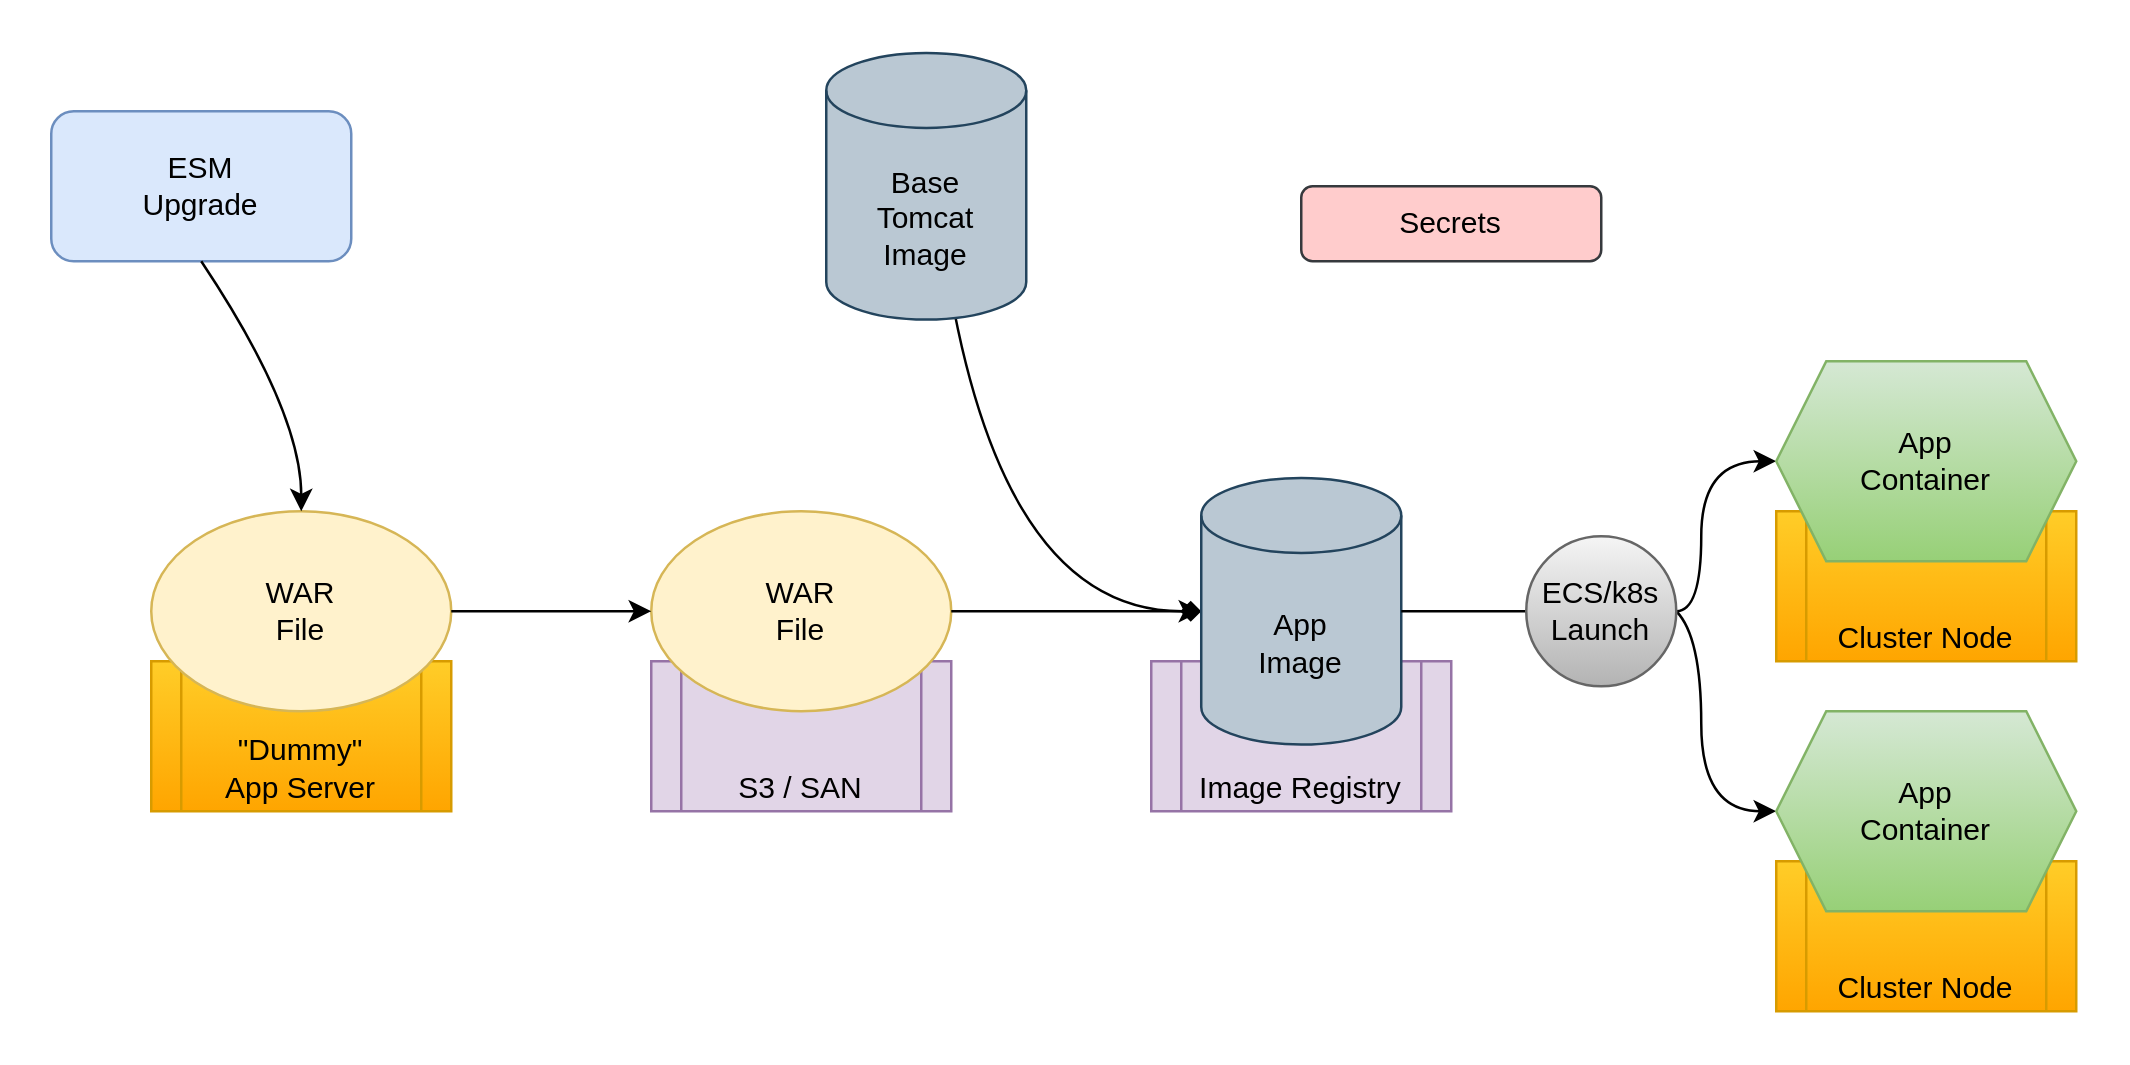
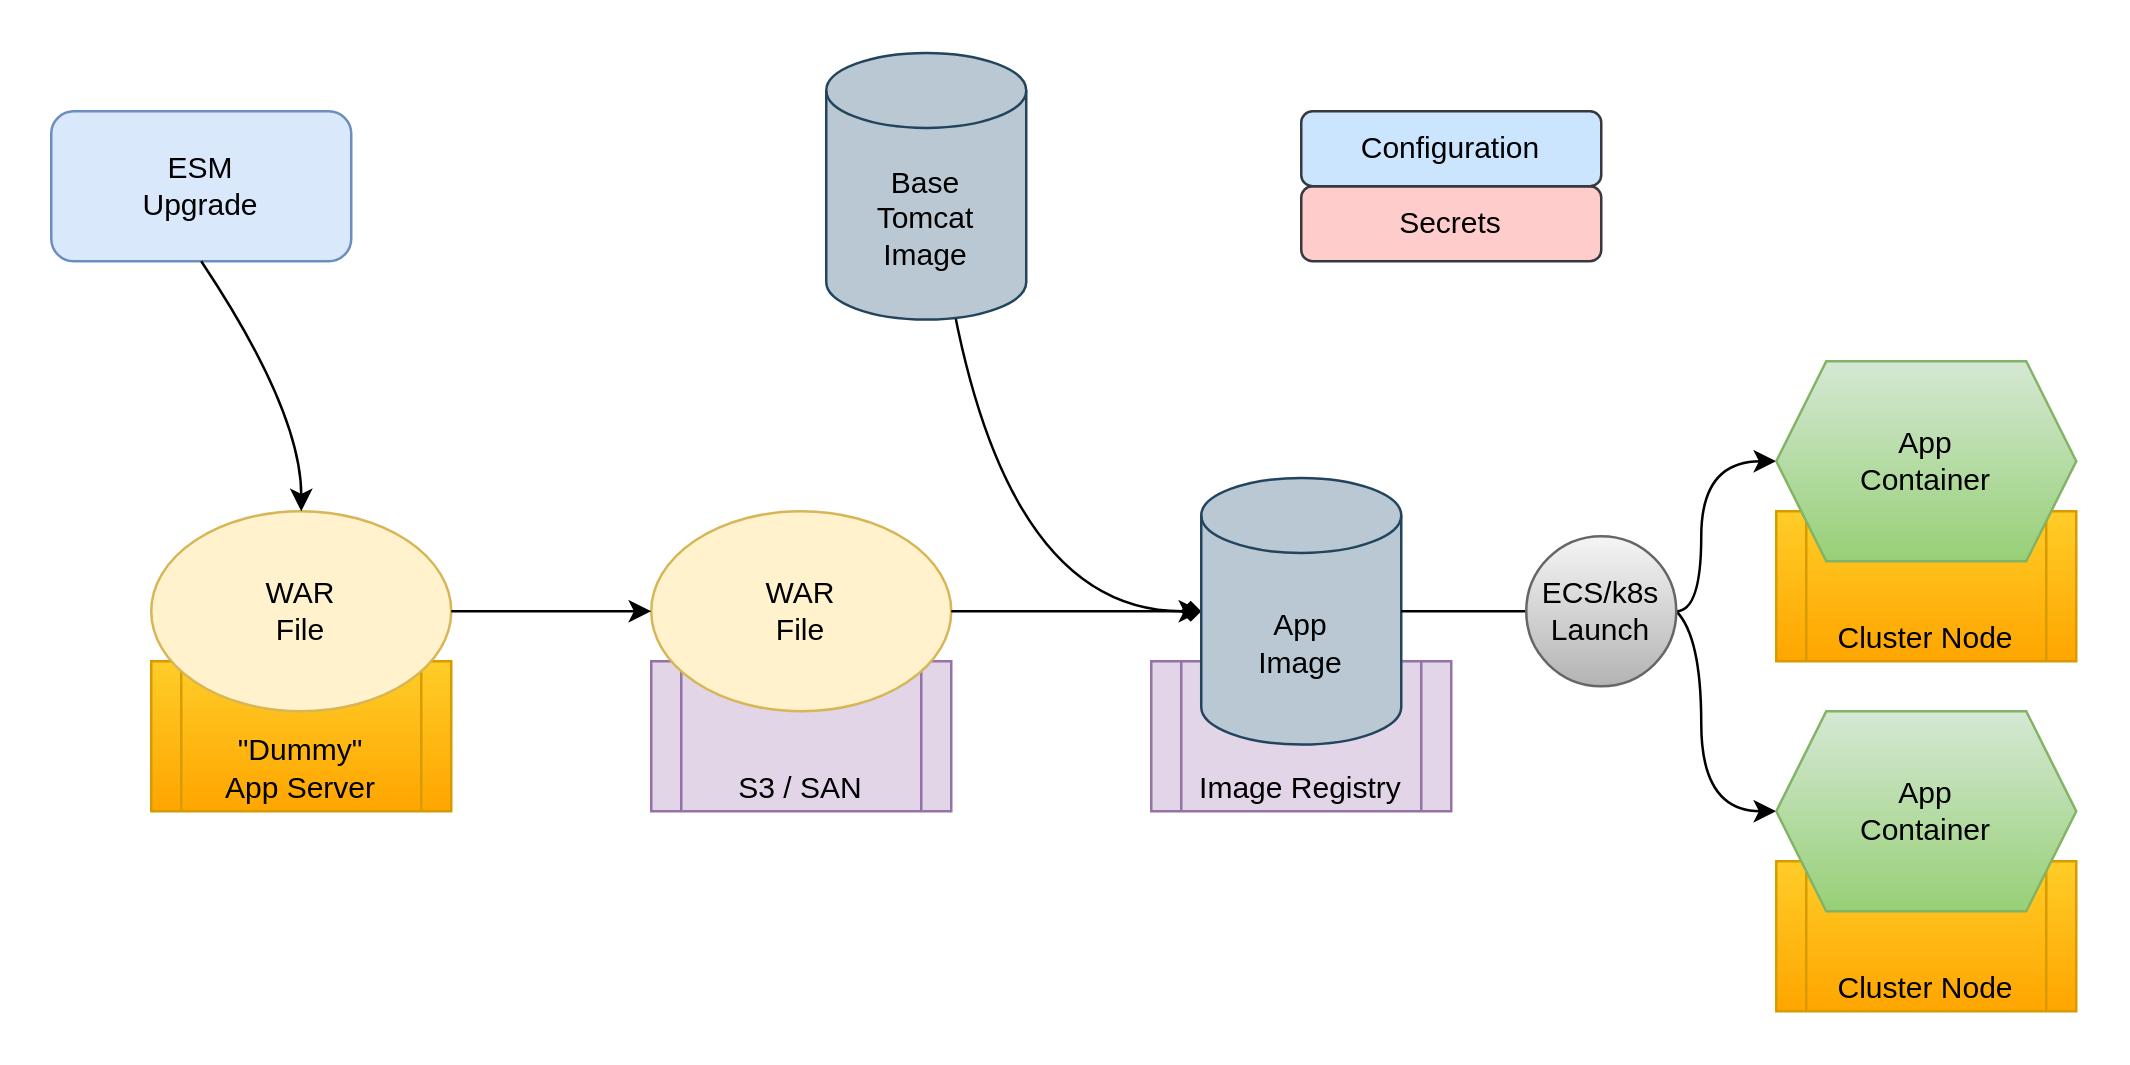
node "Configuration": added
